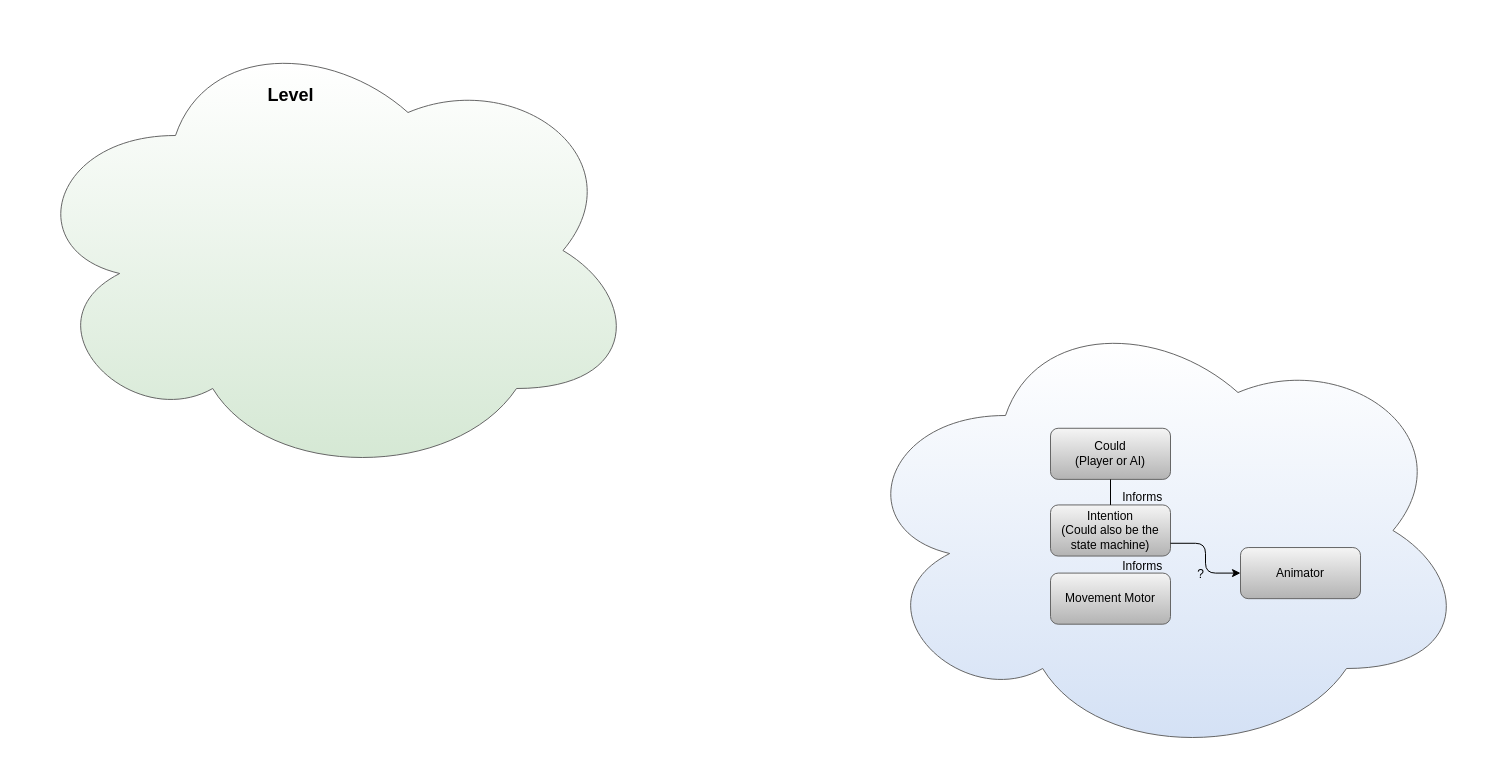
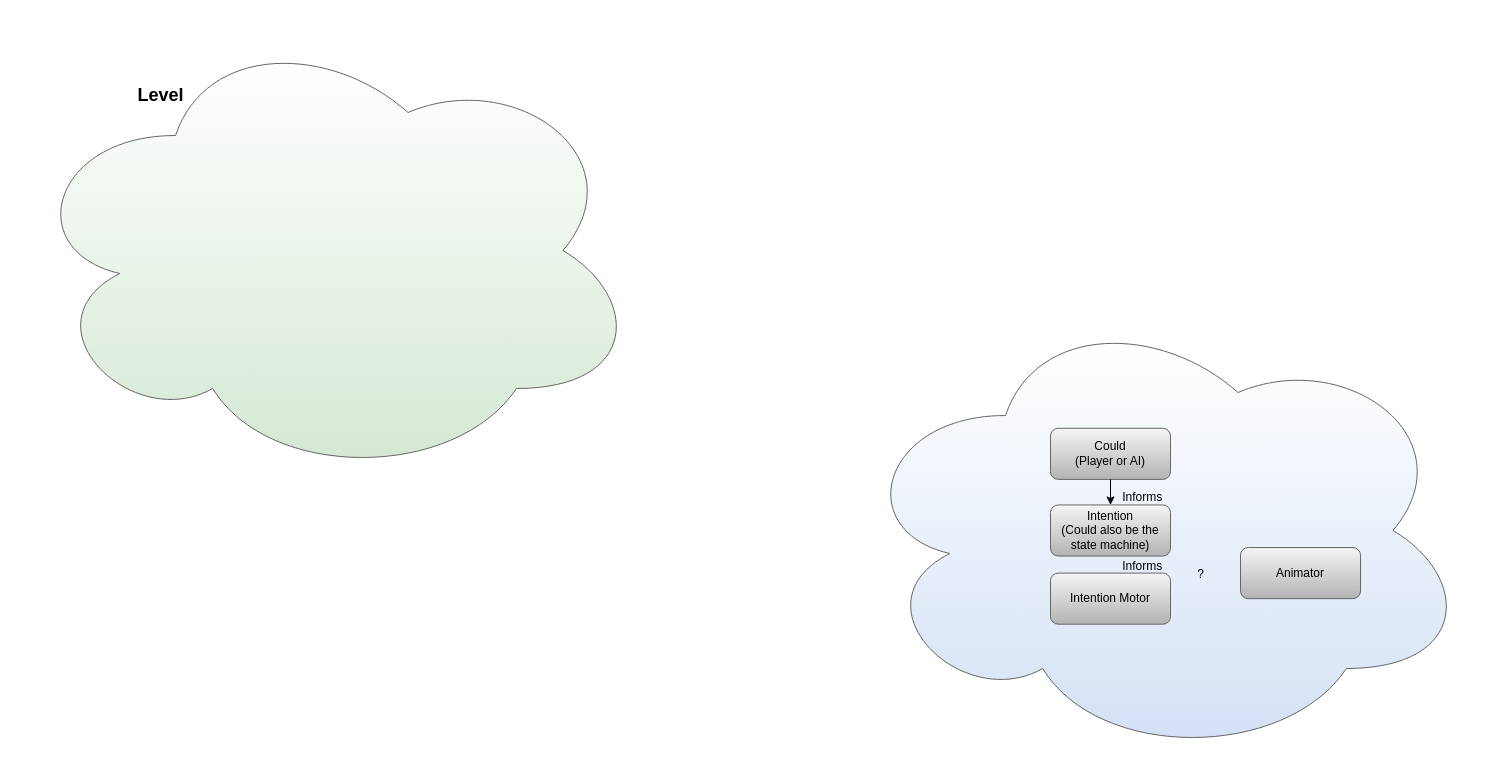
node "Level": moved (291, 95) -> (161, 95)
edge "Could (Player or AI)" -- "Intention (Could also be the state machine)": arrowhead none -> classic
edge "Intention (Could also be the state machine)" -> "Animator": removed
node "Movement Motor": label "Movement Motor" -> "Intention Motor"
